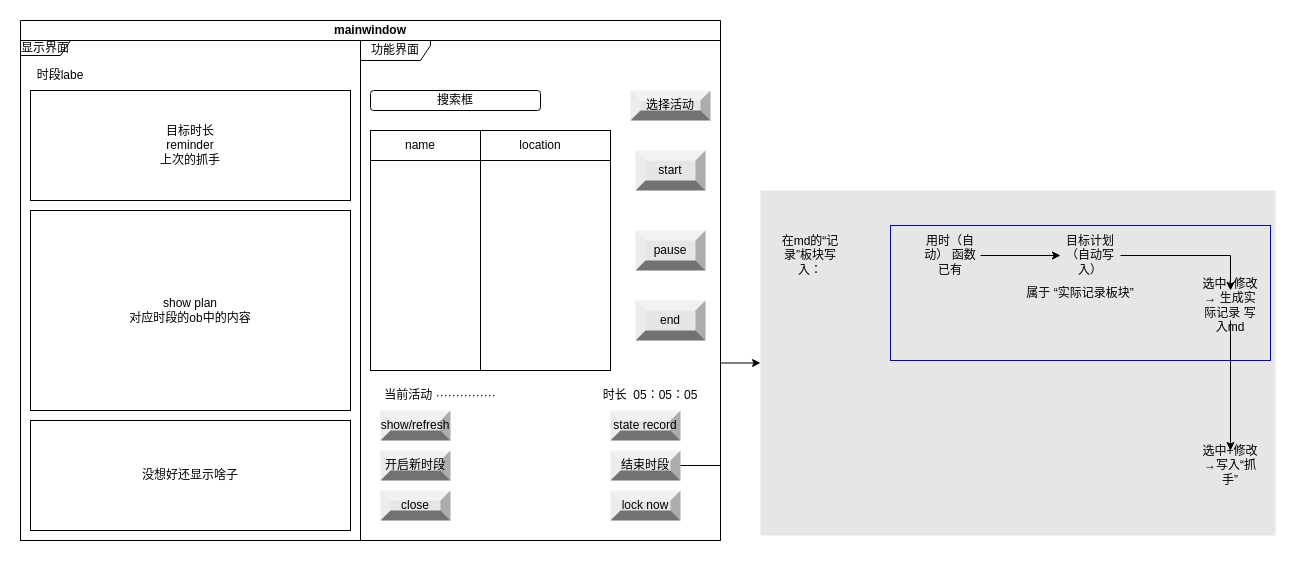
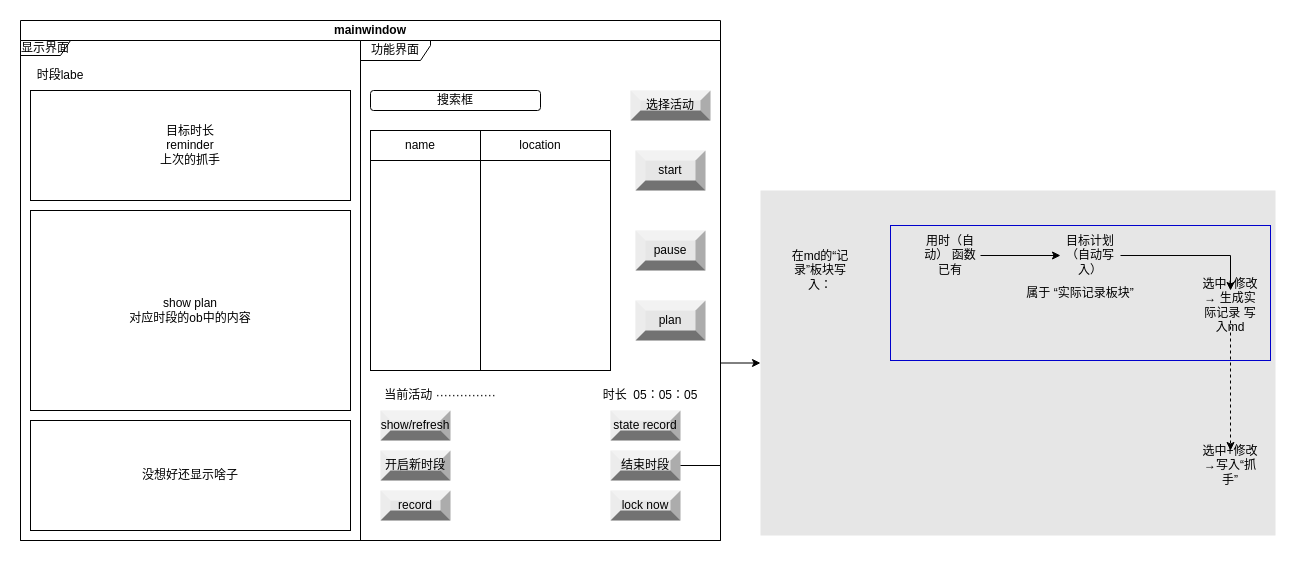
node "在md的“记录”板块写入：": moved (811, 256) -> (821, 271)
node "end": label "end" -> "plan"
edge "选中+修改→ 生成实际记录 写入md" -> "选中+修改→写入“抓手”": style solid -> dashed
node "close": label "close" -> "record"
